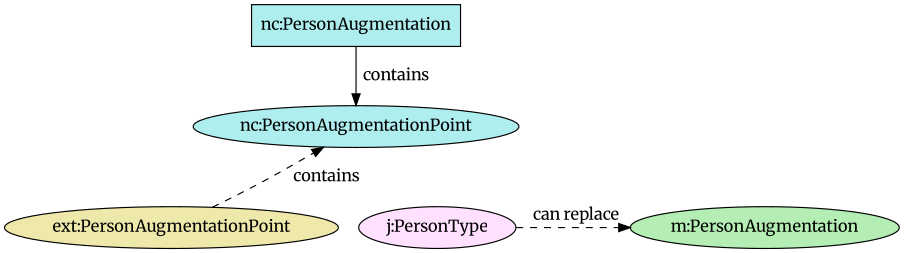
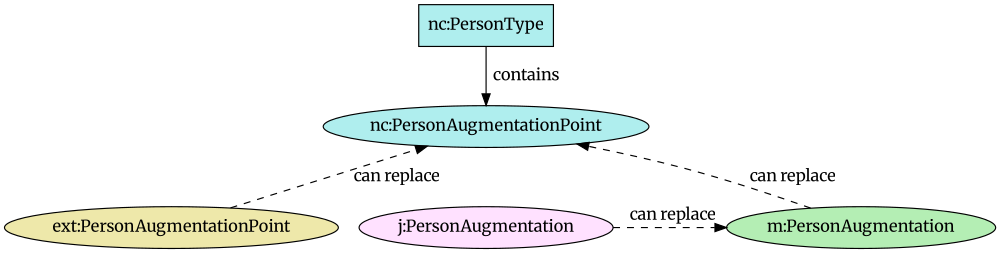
node "nc:PersonAugmentation": label "nc:PersonAugmentation" -> "nc:PersonType"
edge "m:PersonAugmentation" -> "nc:PersonAugmentationPoint": added, label "can replace"
edge "ext:PersonAugmentationPoint" -> "nc:PersonAugmentationPoint": label "  contains" -> "  can replace"
node "j:PersonType": label "j:PersonType" -> "j:PersonAugmentation"
